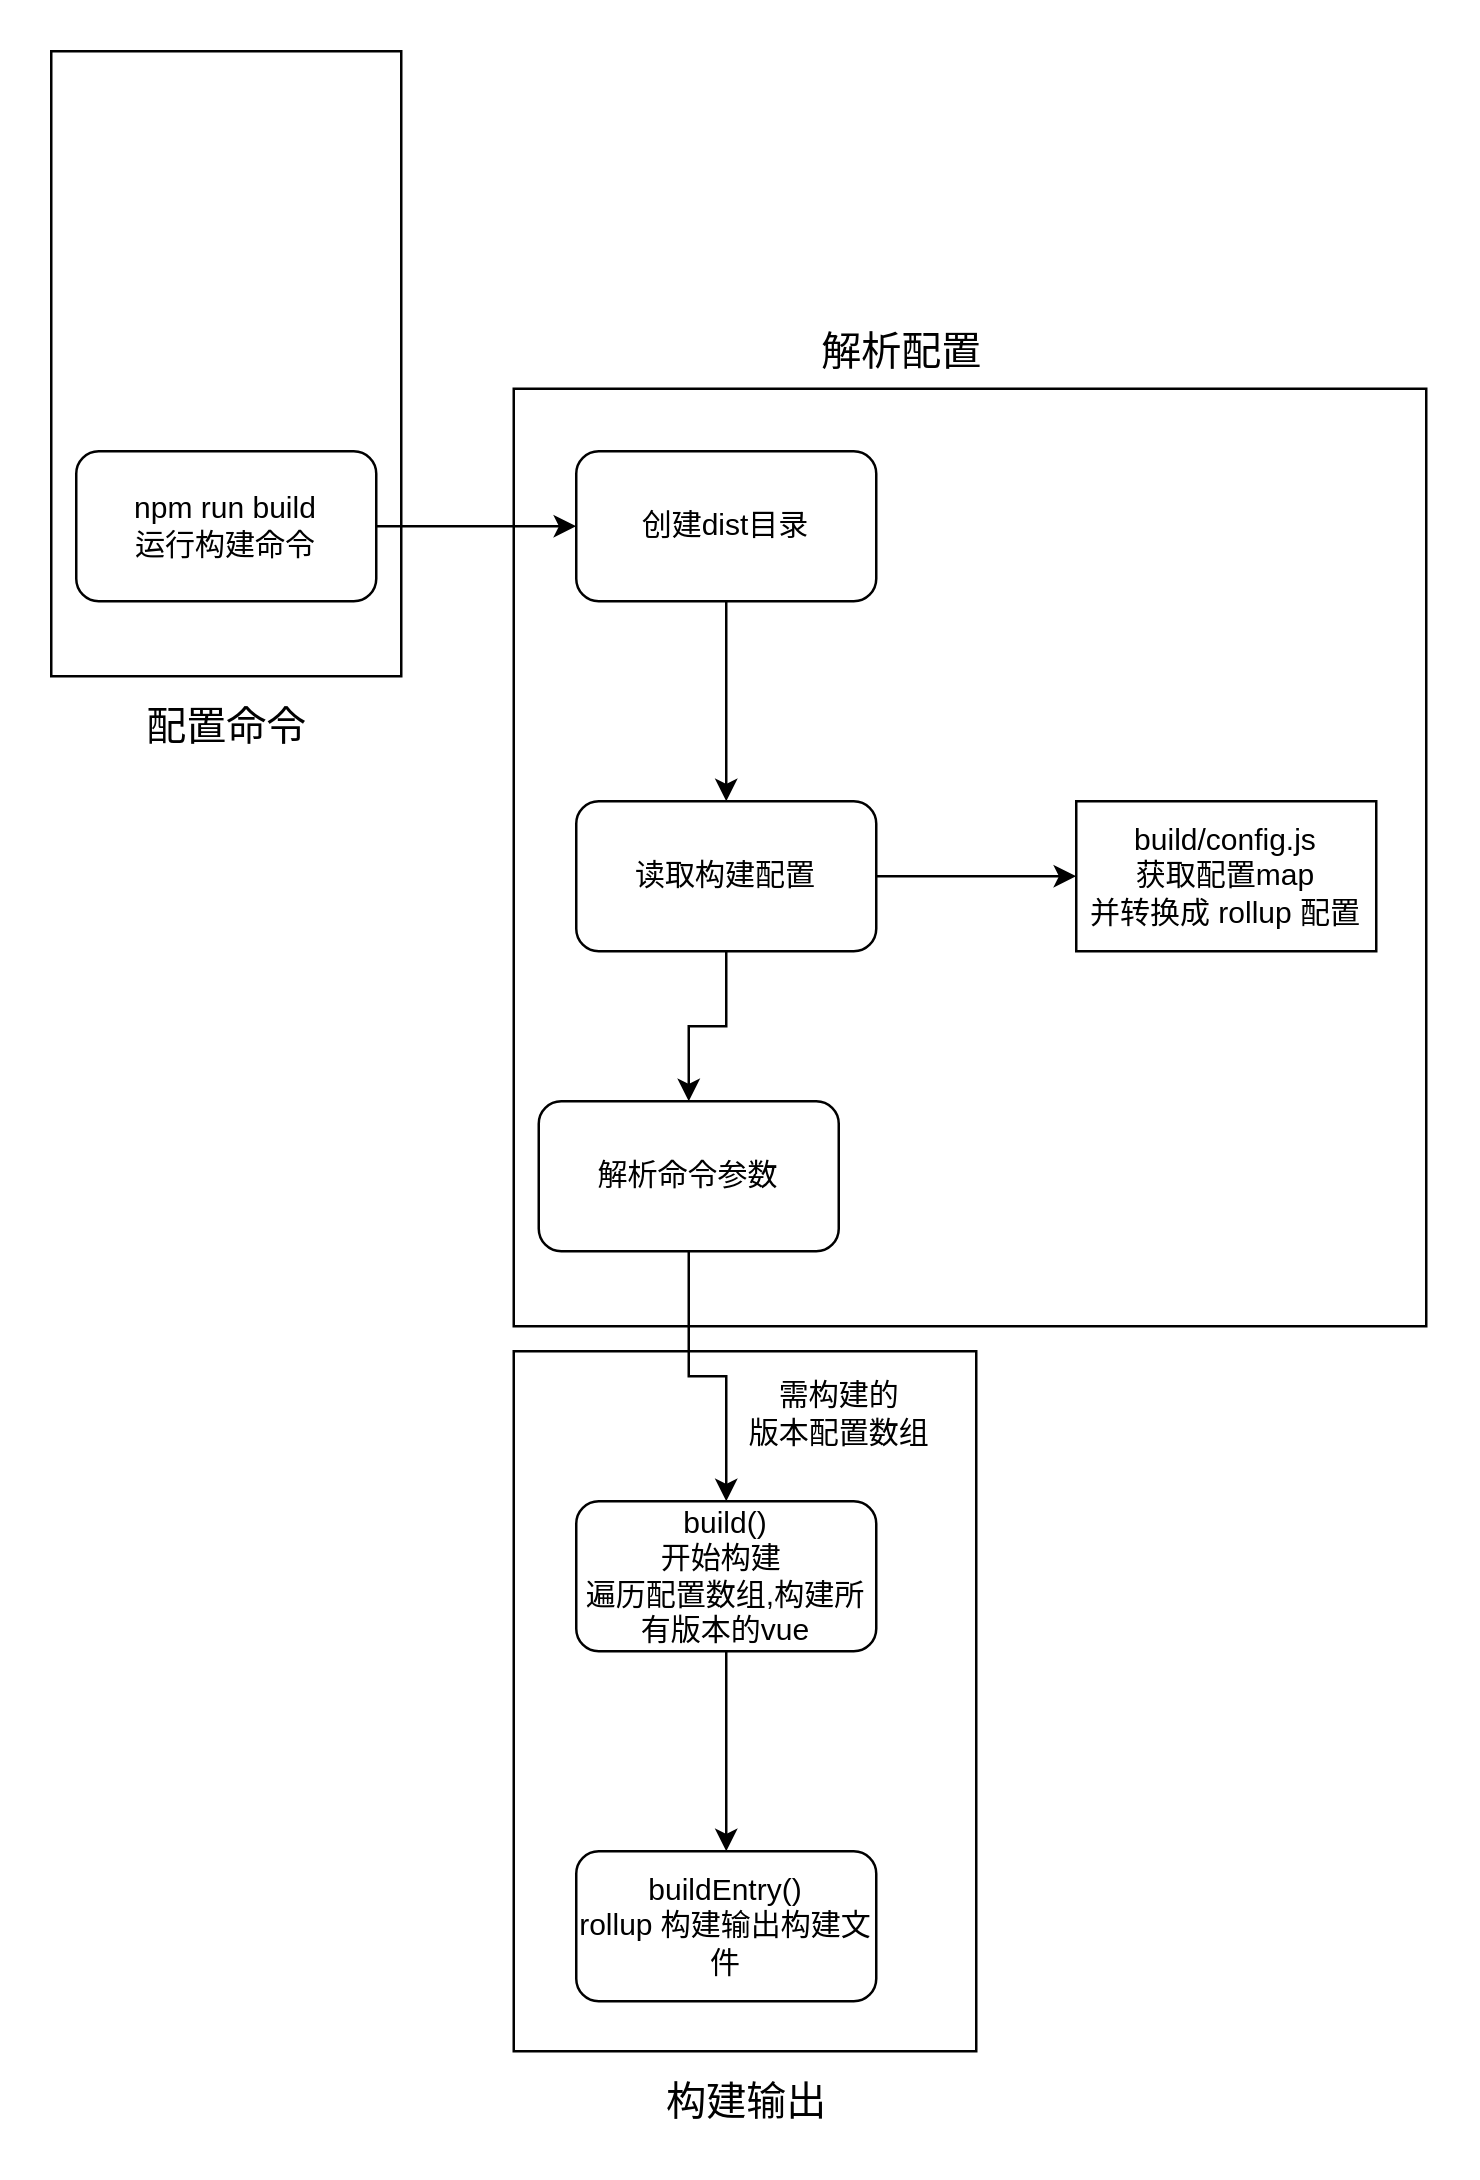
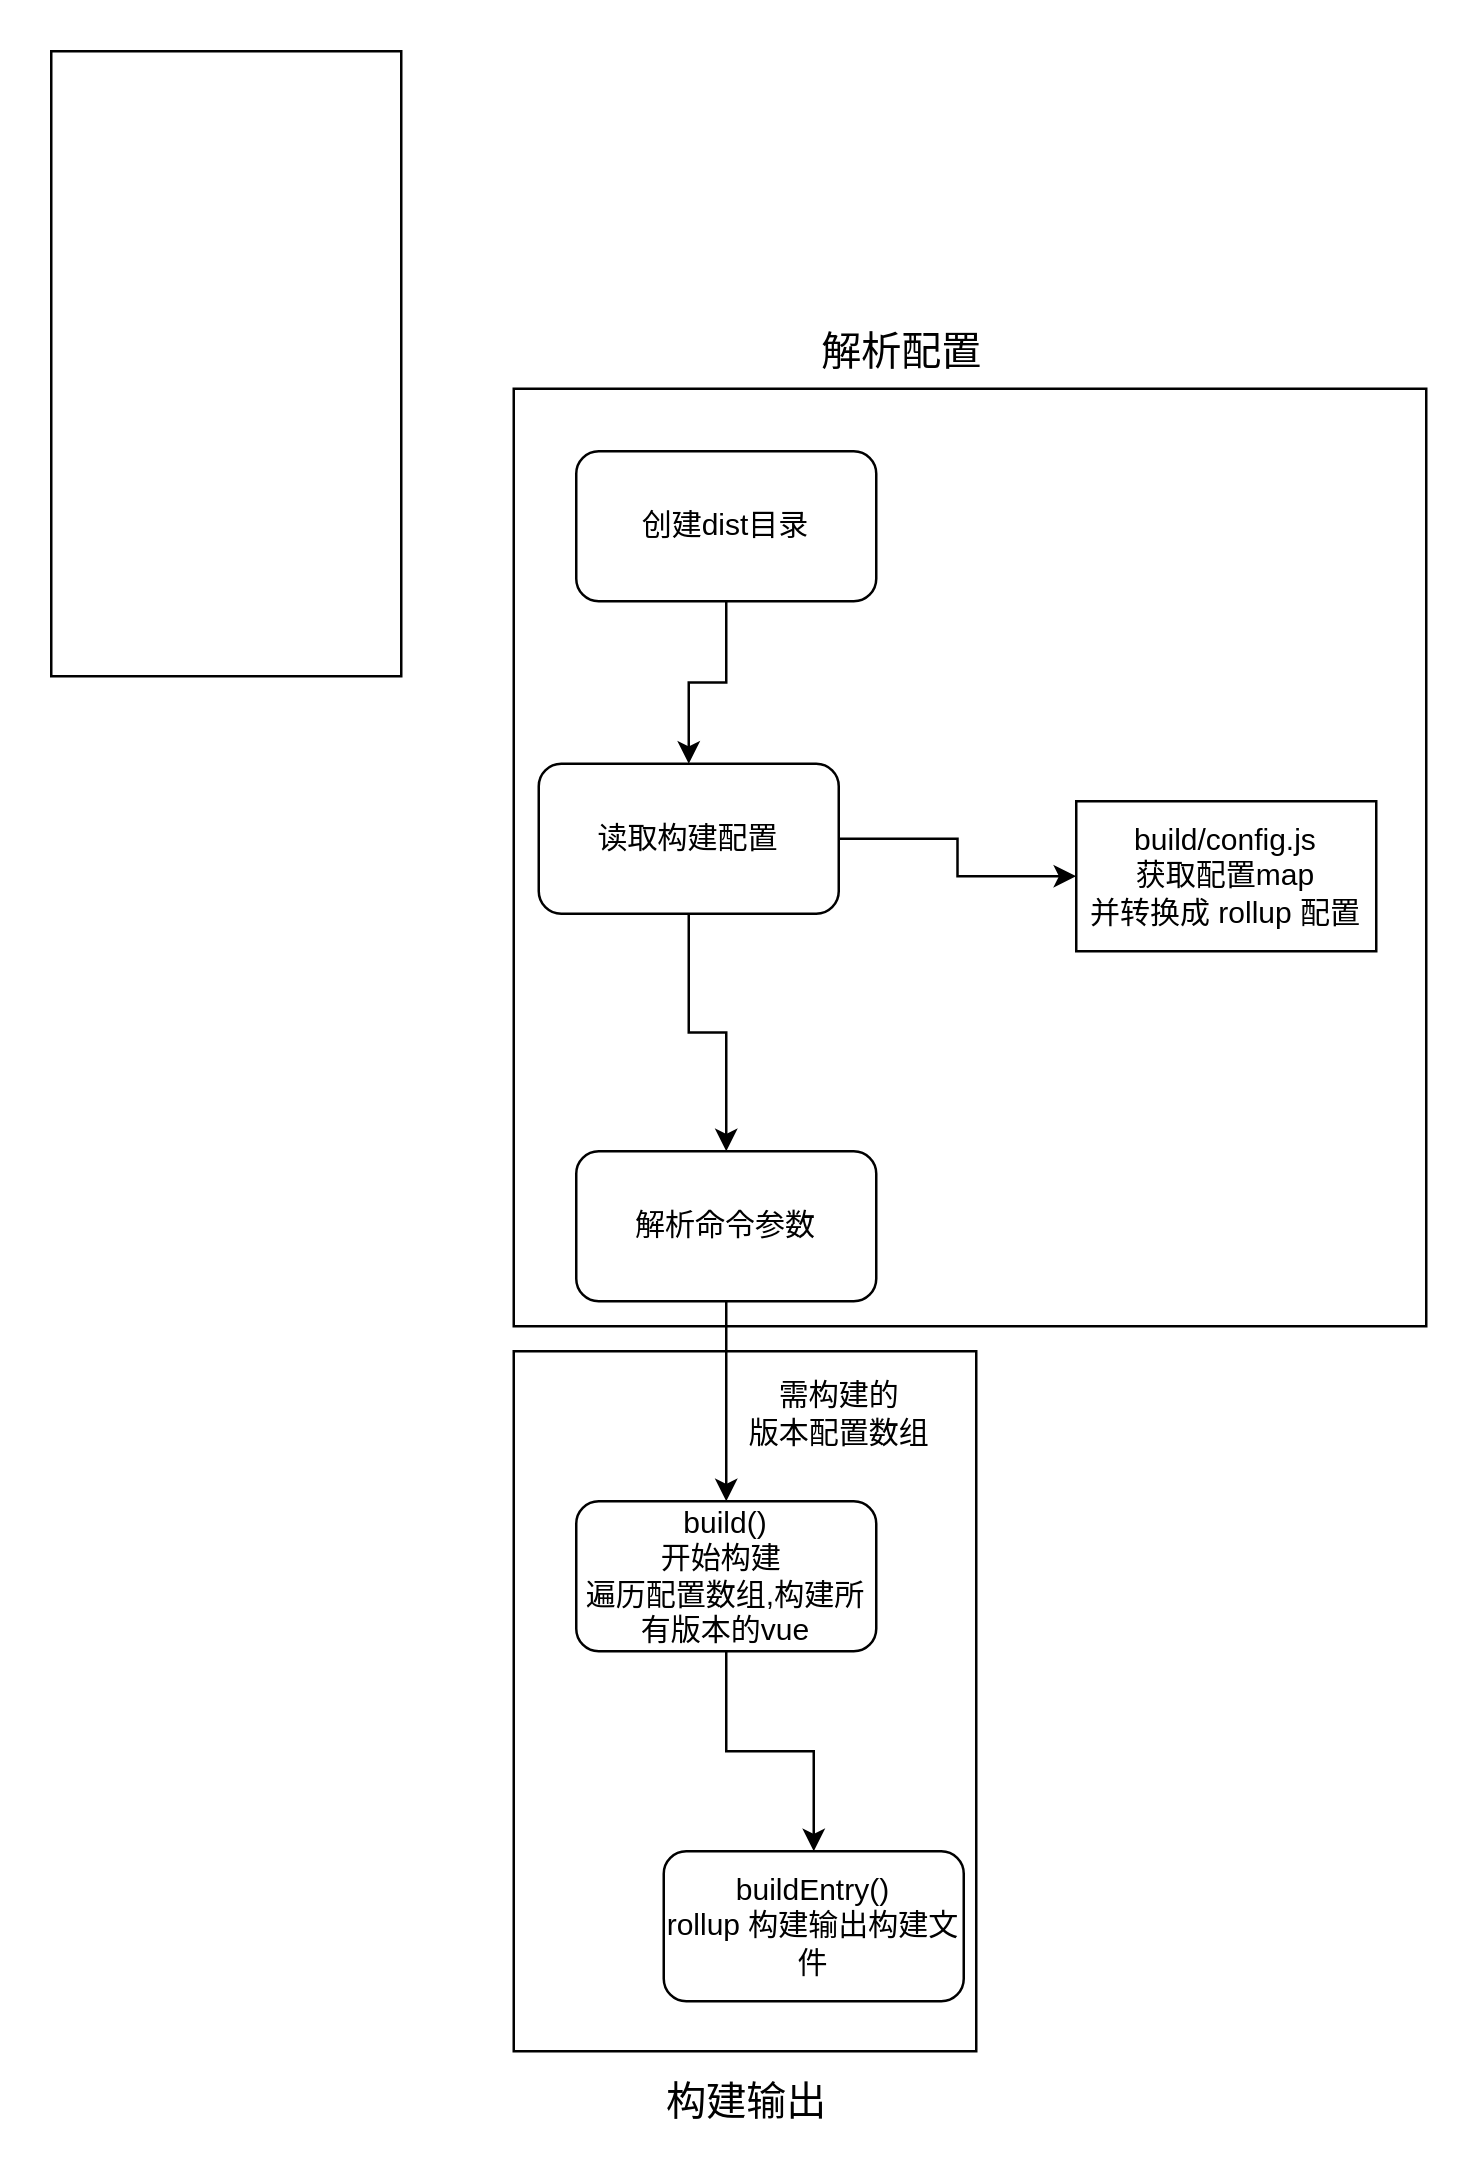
node "npm run build 运行构建命令": removed
edge "npm run build 运行构建命令" -> "创建dist目录": removed
node "配置命令": removed
node "读取构建配置": moved (726, 876) -> (689, 839)
node "解析命令参数": moved (689, 1176) -> (726, 1226)
node "buildEntry() rollup 构建输出构建文件": moved (726, 1926) -> (814, 1926)
